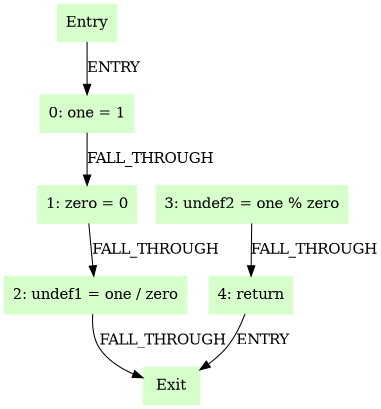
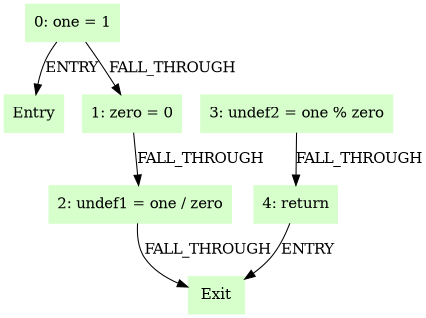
edge "Entry" -> "0: one = 1": reversed
